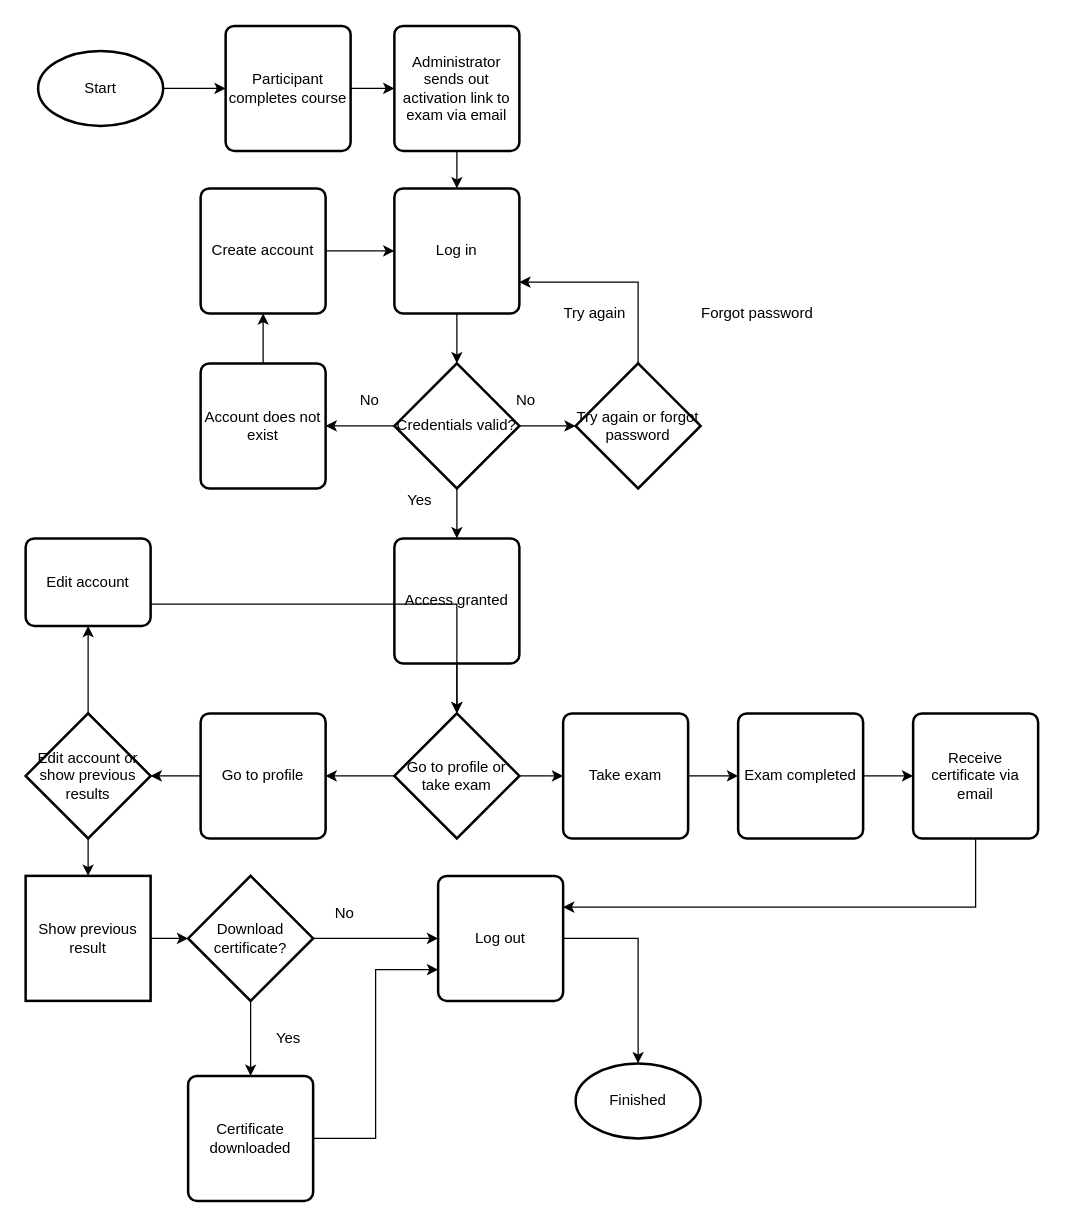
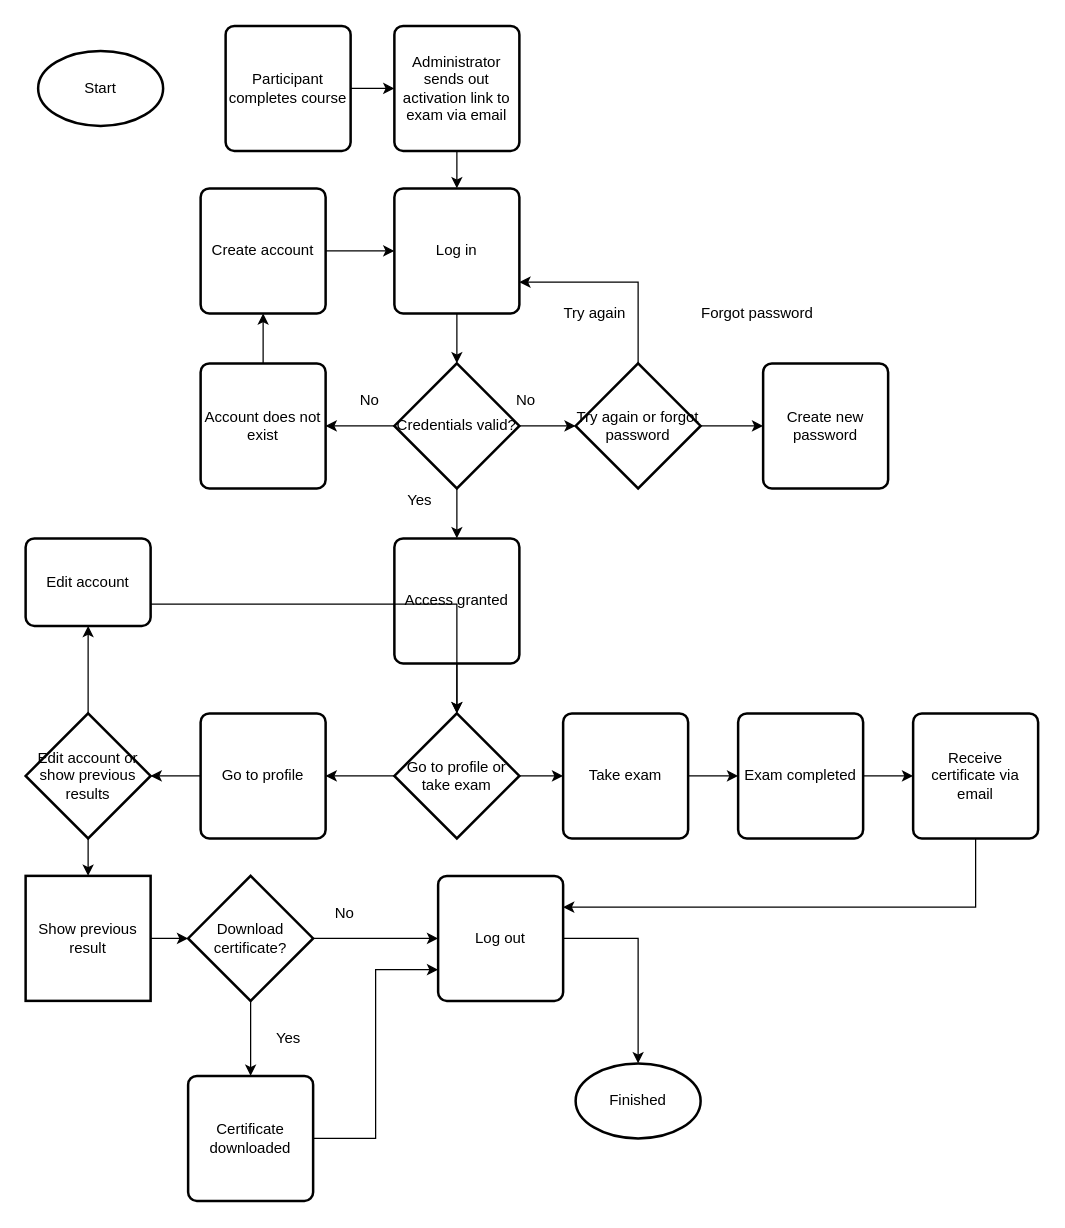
edge "Start" -> "Participant completes course": removed
edge "Try again or forgot password" -> "Create new password": added
node "Create new password": added
